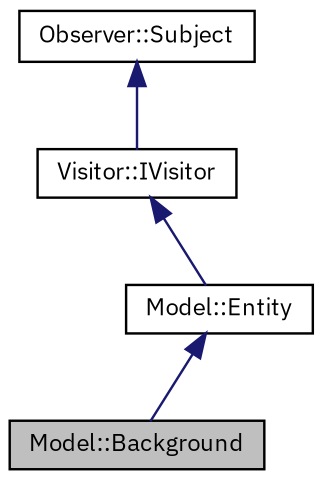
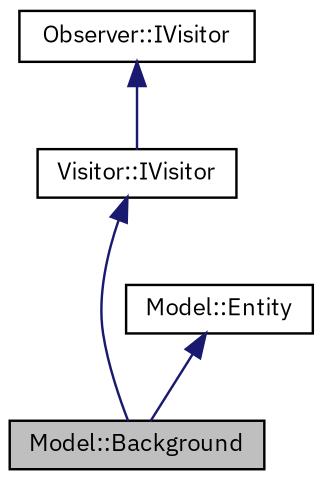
node "Observer::Subject": label "Observer::Subject" -> "Observer::IVisitor"
edge "Model::Entity" -> "Visitor::IVisitor": now "Model::Background" -> "Visitor::IVisitor"
